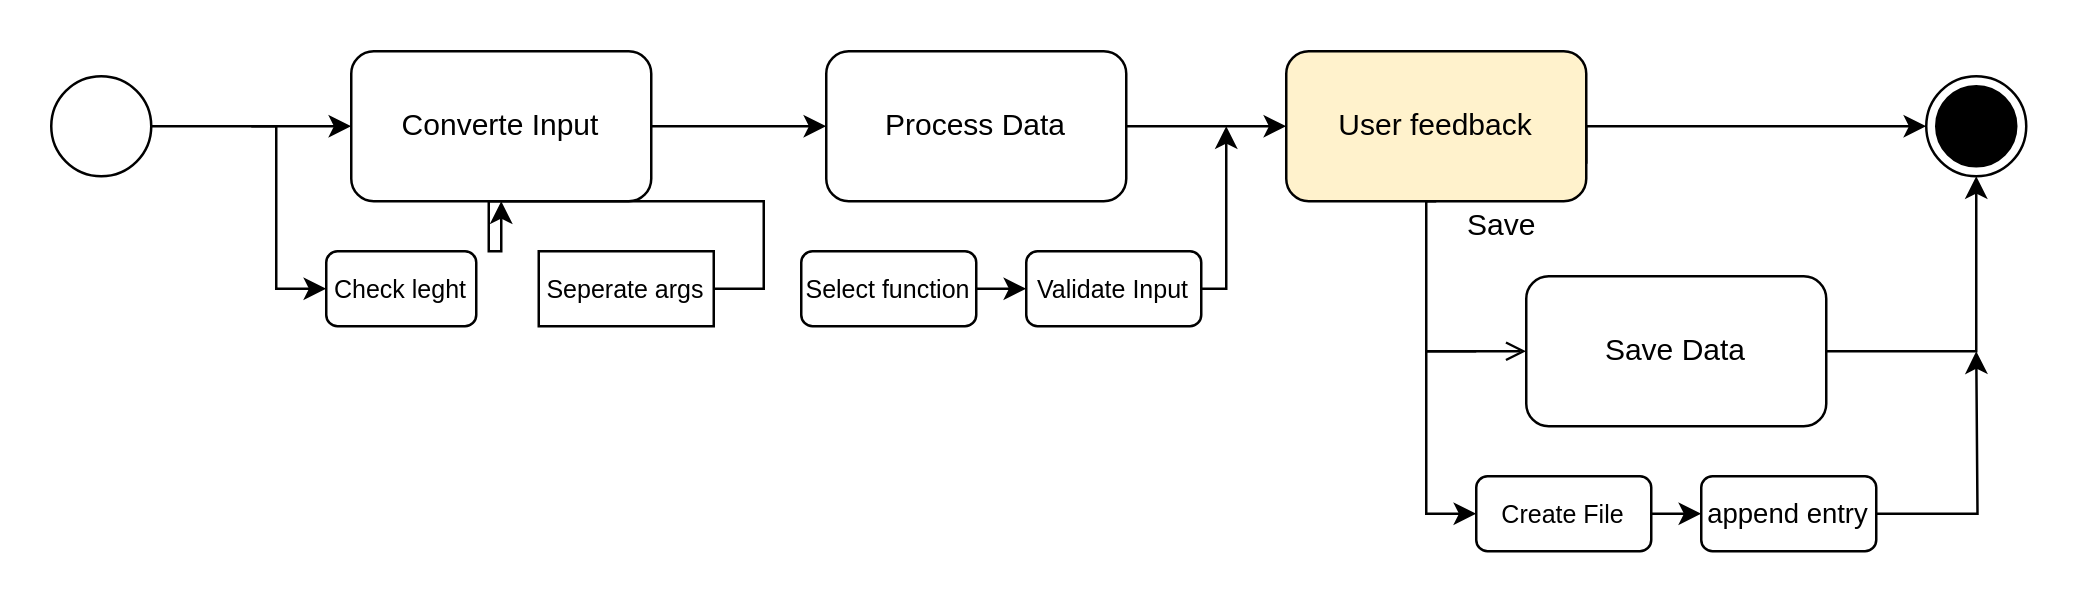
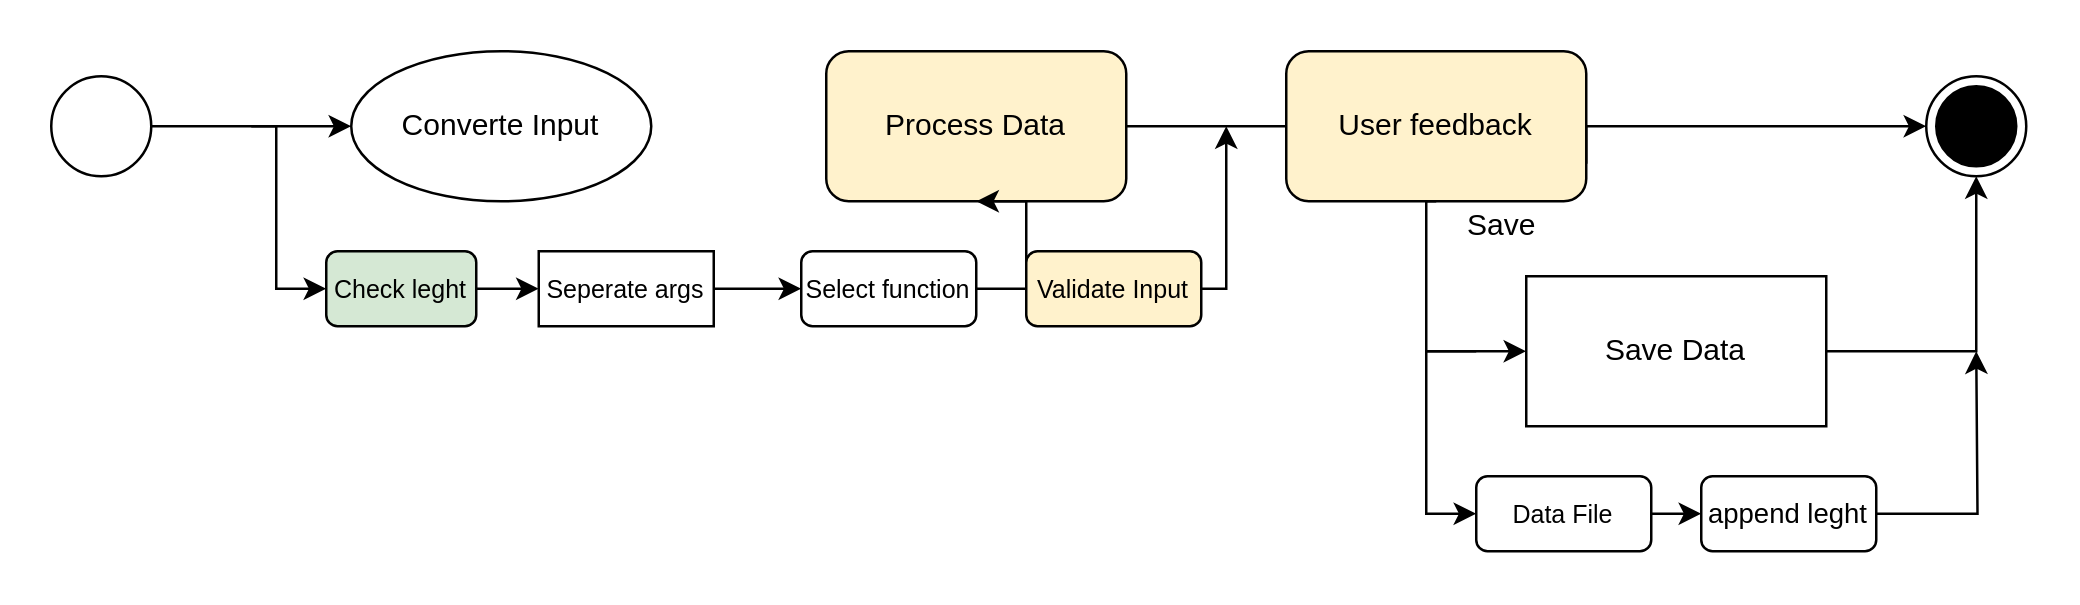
node "Converte Input": shape rounded rectangle -> ellipse
edge "Converte Input" -> "Process Data": removed
node "Process Data": fillcolor #ffffff -> #fff2cc
edge "Process Data" -> "User feedback": arrowhead classic -> none
edge "Seperate args" -> "Converte Input": now "Seperate args" -> "Select function"
node "Check leght": fillcolor #ffffff -> #d5e8d4
edge "Check leght" -> "Seperate args": added
edge "Select function" -> "Validate Input": now "Select function" -> "Process Data"
node "Validate Input": fillcolor #ffffff -> #fff2cc
edge "User feedback" -> "Save Data": arrowhead open -> classic
node "Save Data": shape rounded rectangle -> rectangle
node "Create File": label "Create File" -> "Data File"
node "append entry": label "append entry" -> "append leght"
